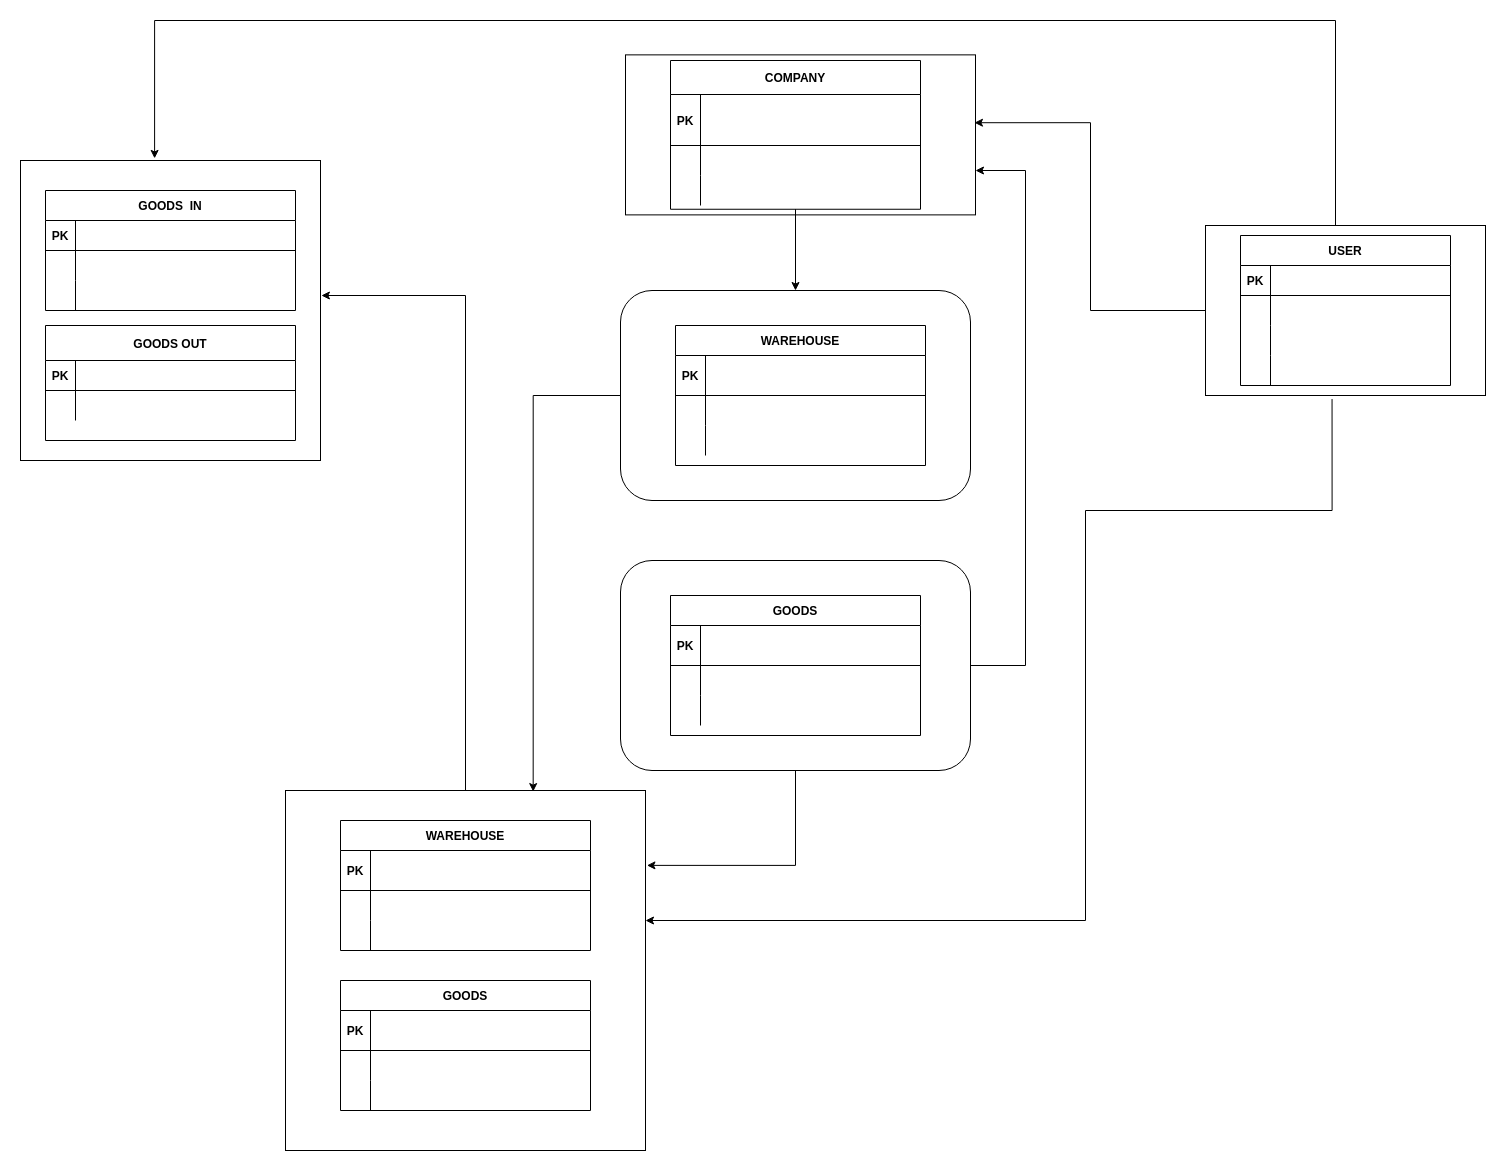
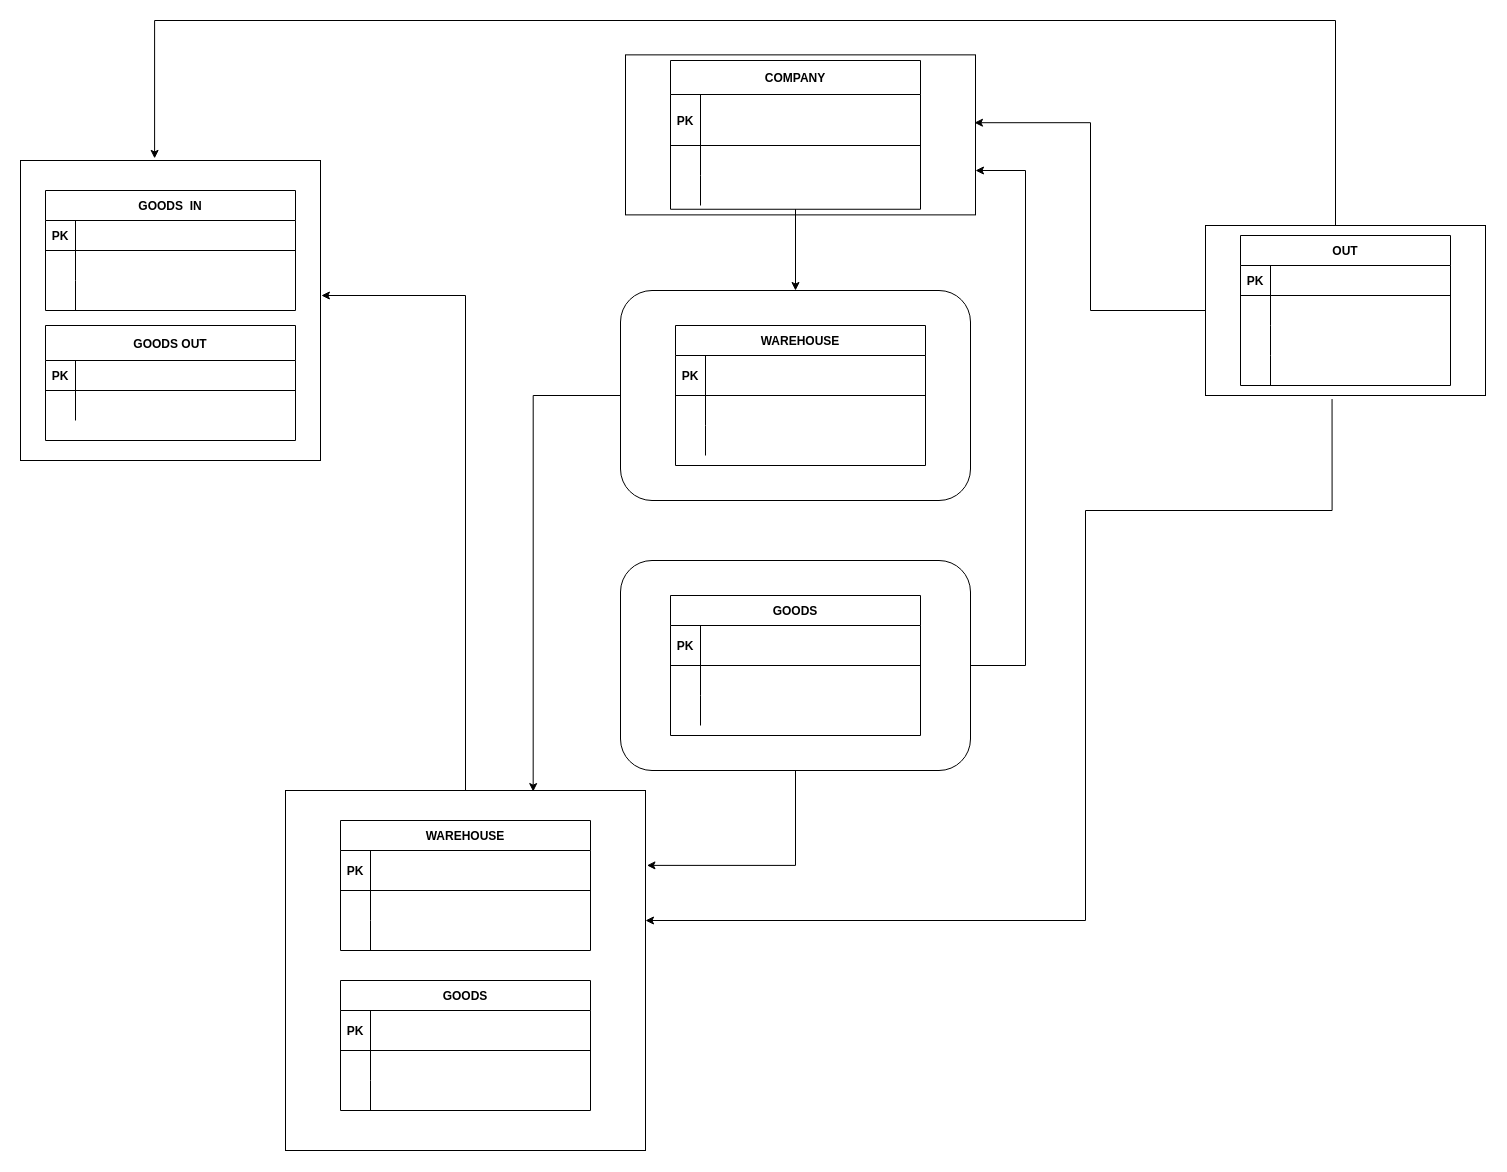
node "USER": label "USER" -> "OUT"
